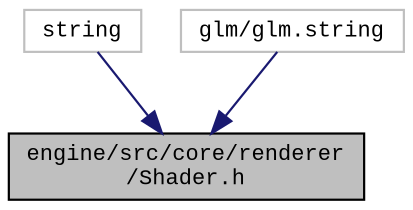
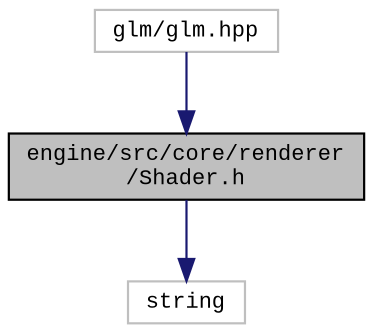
node "glm/glm.string": label "glm/glm.string" -> "glm/glm.hpp"
edge "string" -> "engine/src/core/renderer /Shader.h": reversed
